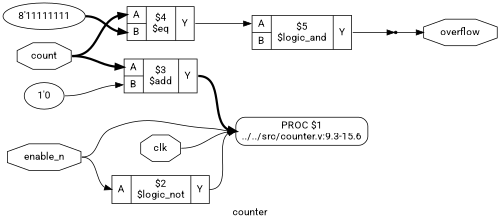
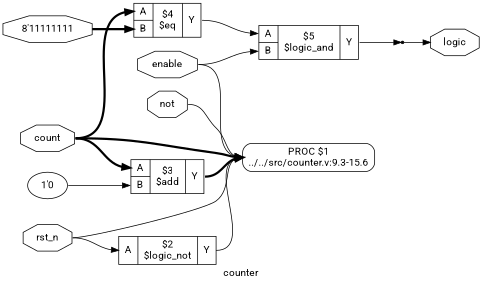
node "8'11111111": shape ellipse -> octagon
node "overflow": label "overflow" -> "logic"
node "enable": added
edge "count" -> "PROC $1 ../../src/counter.v:9.3-15.6": added
node "clk": label "clk" -> "not"
node "enable_n": label "enable_n" -> "rst_n"
